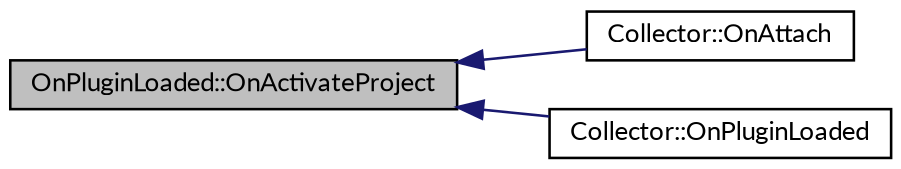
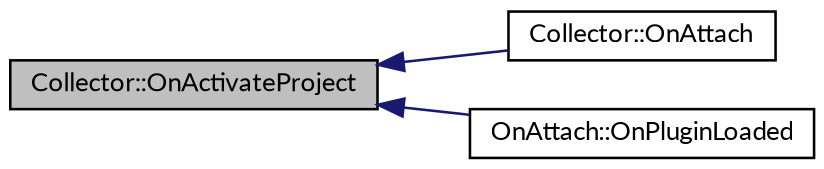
node "OnPluginLoaded::OnActivateProject": label "OnPluginLoaded::OnActivateProject" -> "Collector::OnActivateProject"
node "Collector::OnPluginLoaded": label "Collector::OnPluginLoaded" -> "OnAttach::OnPluginLoaded"
